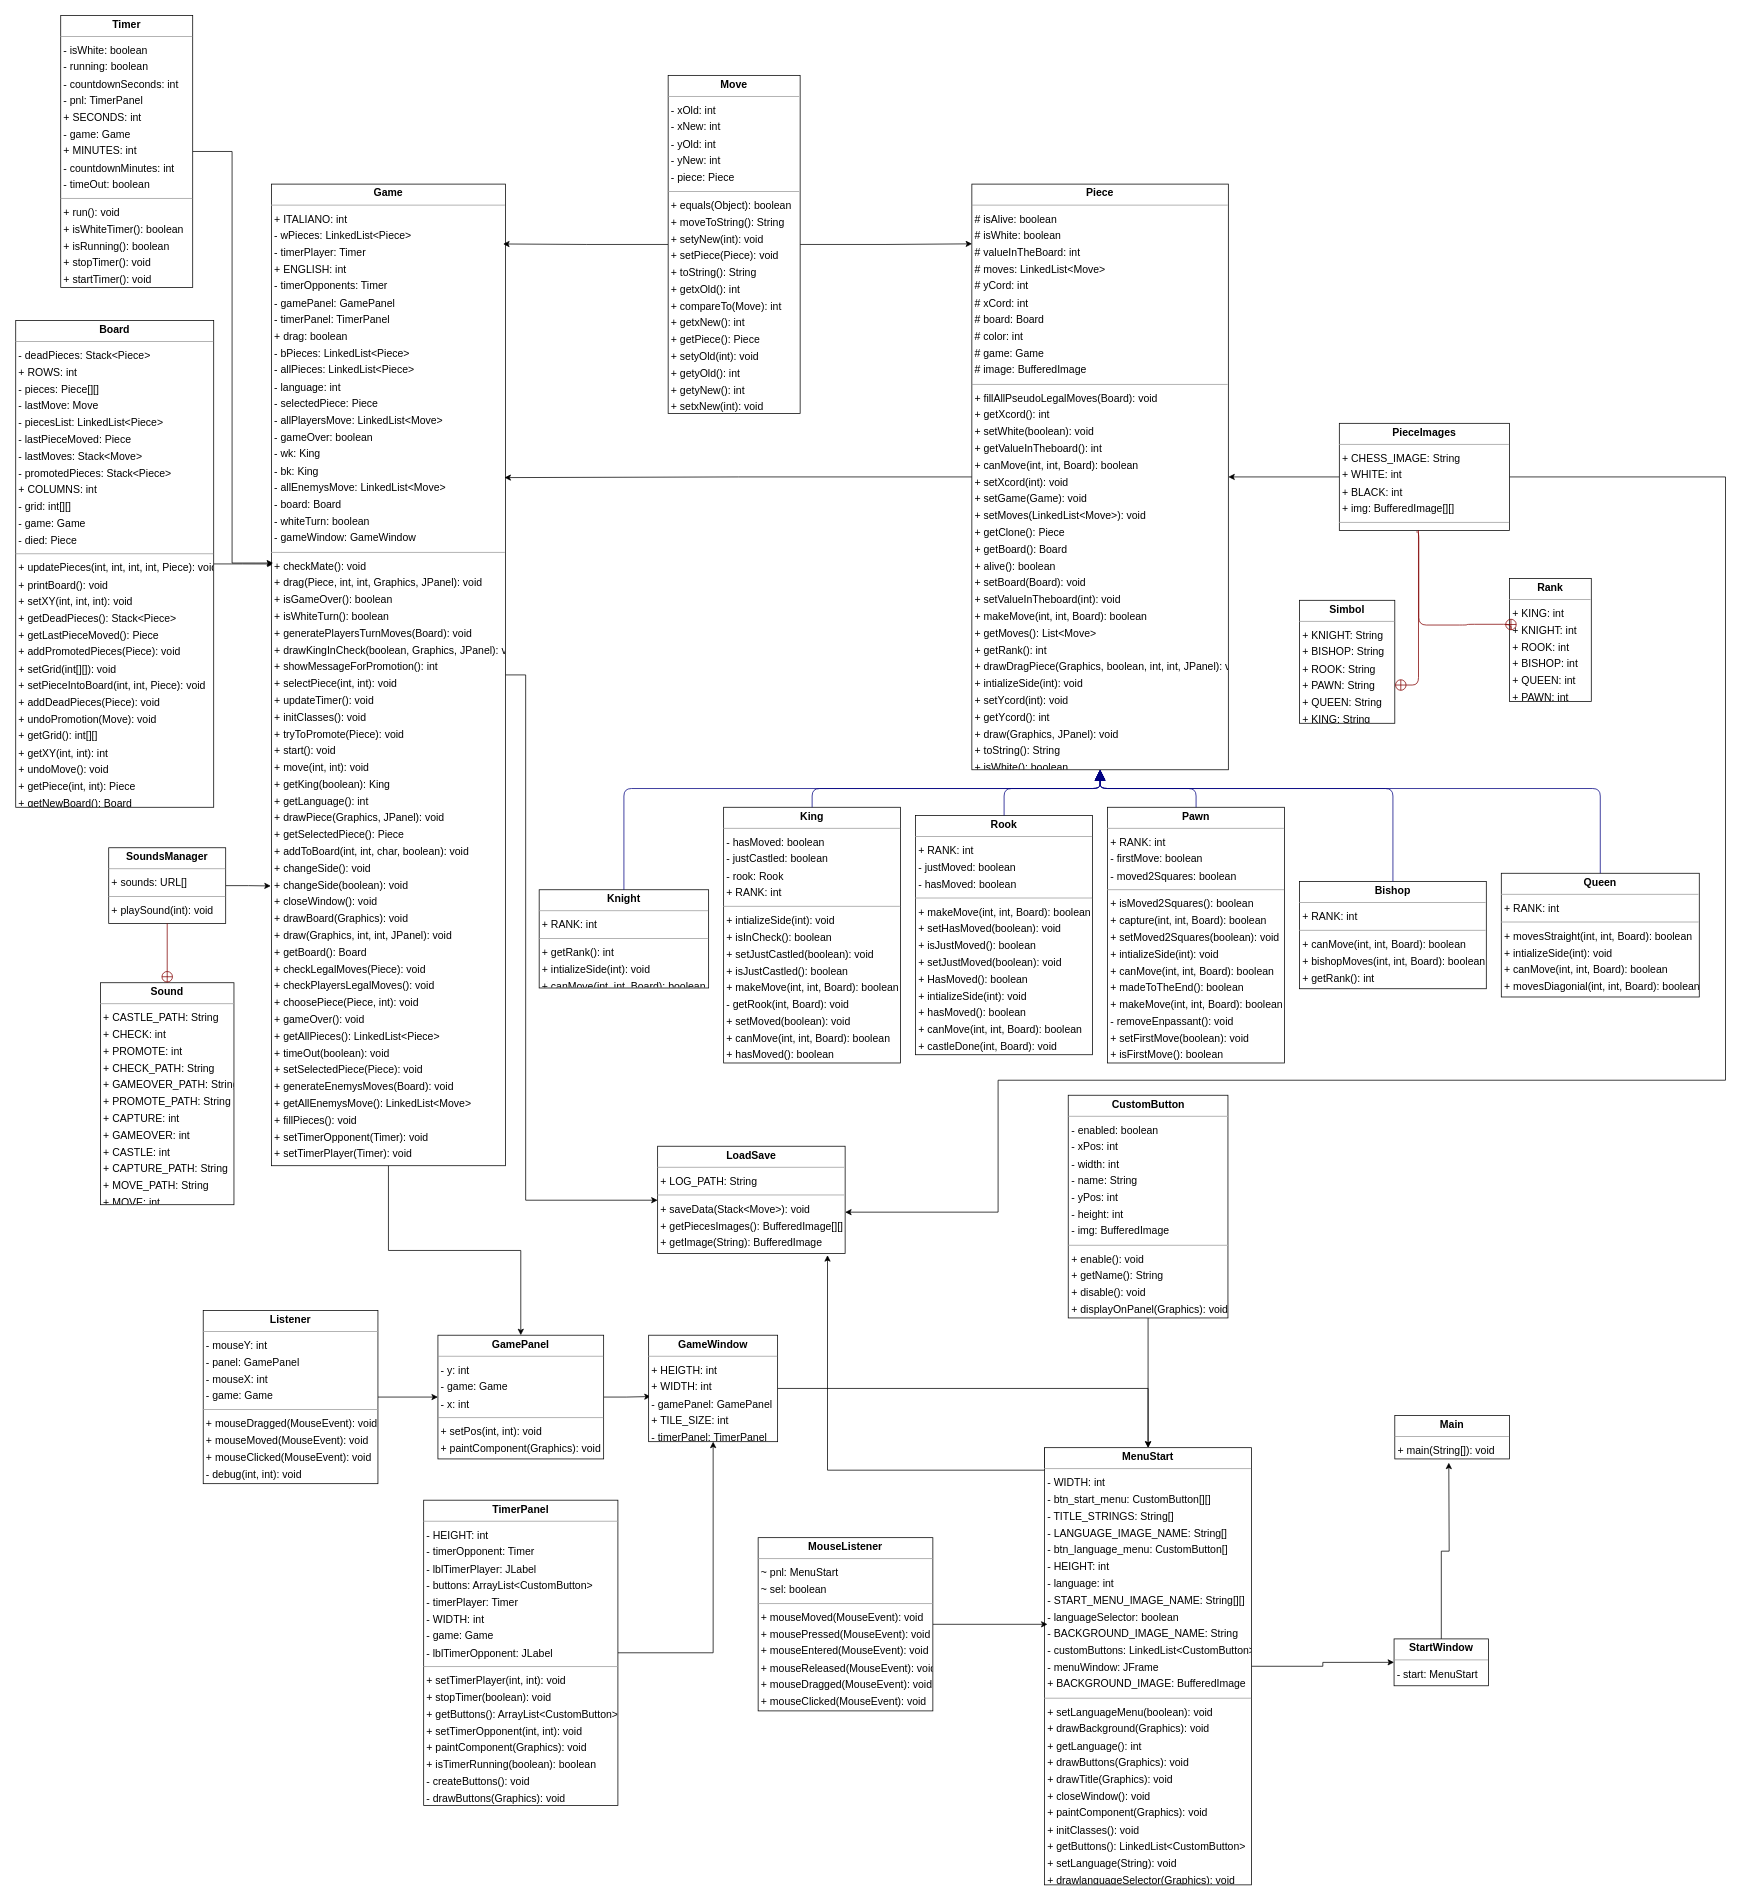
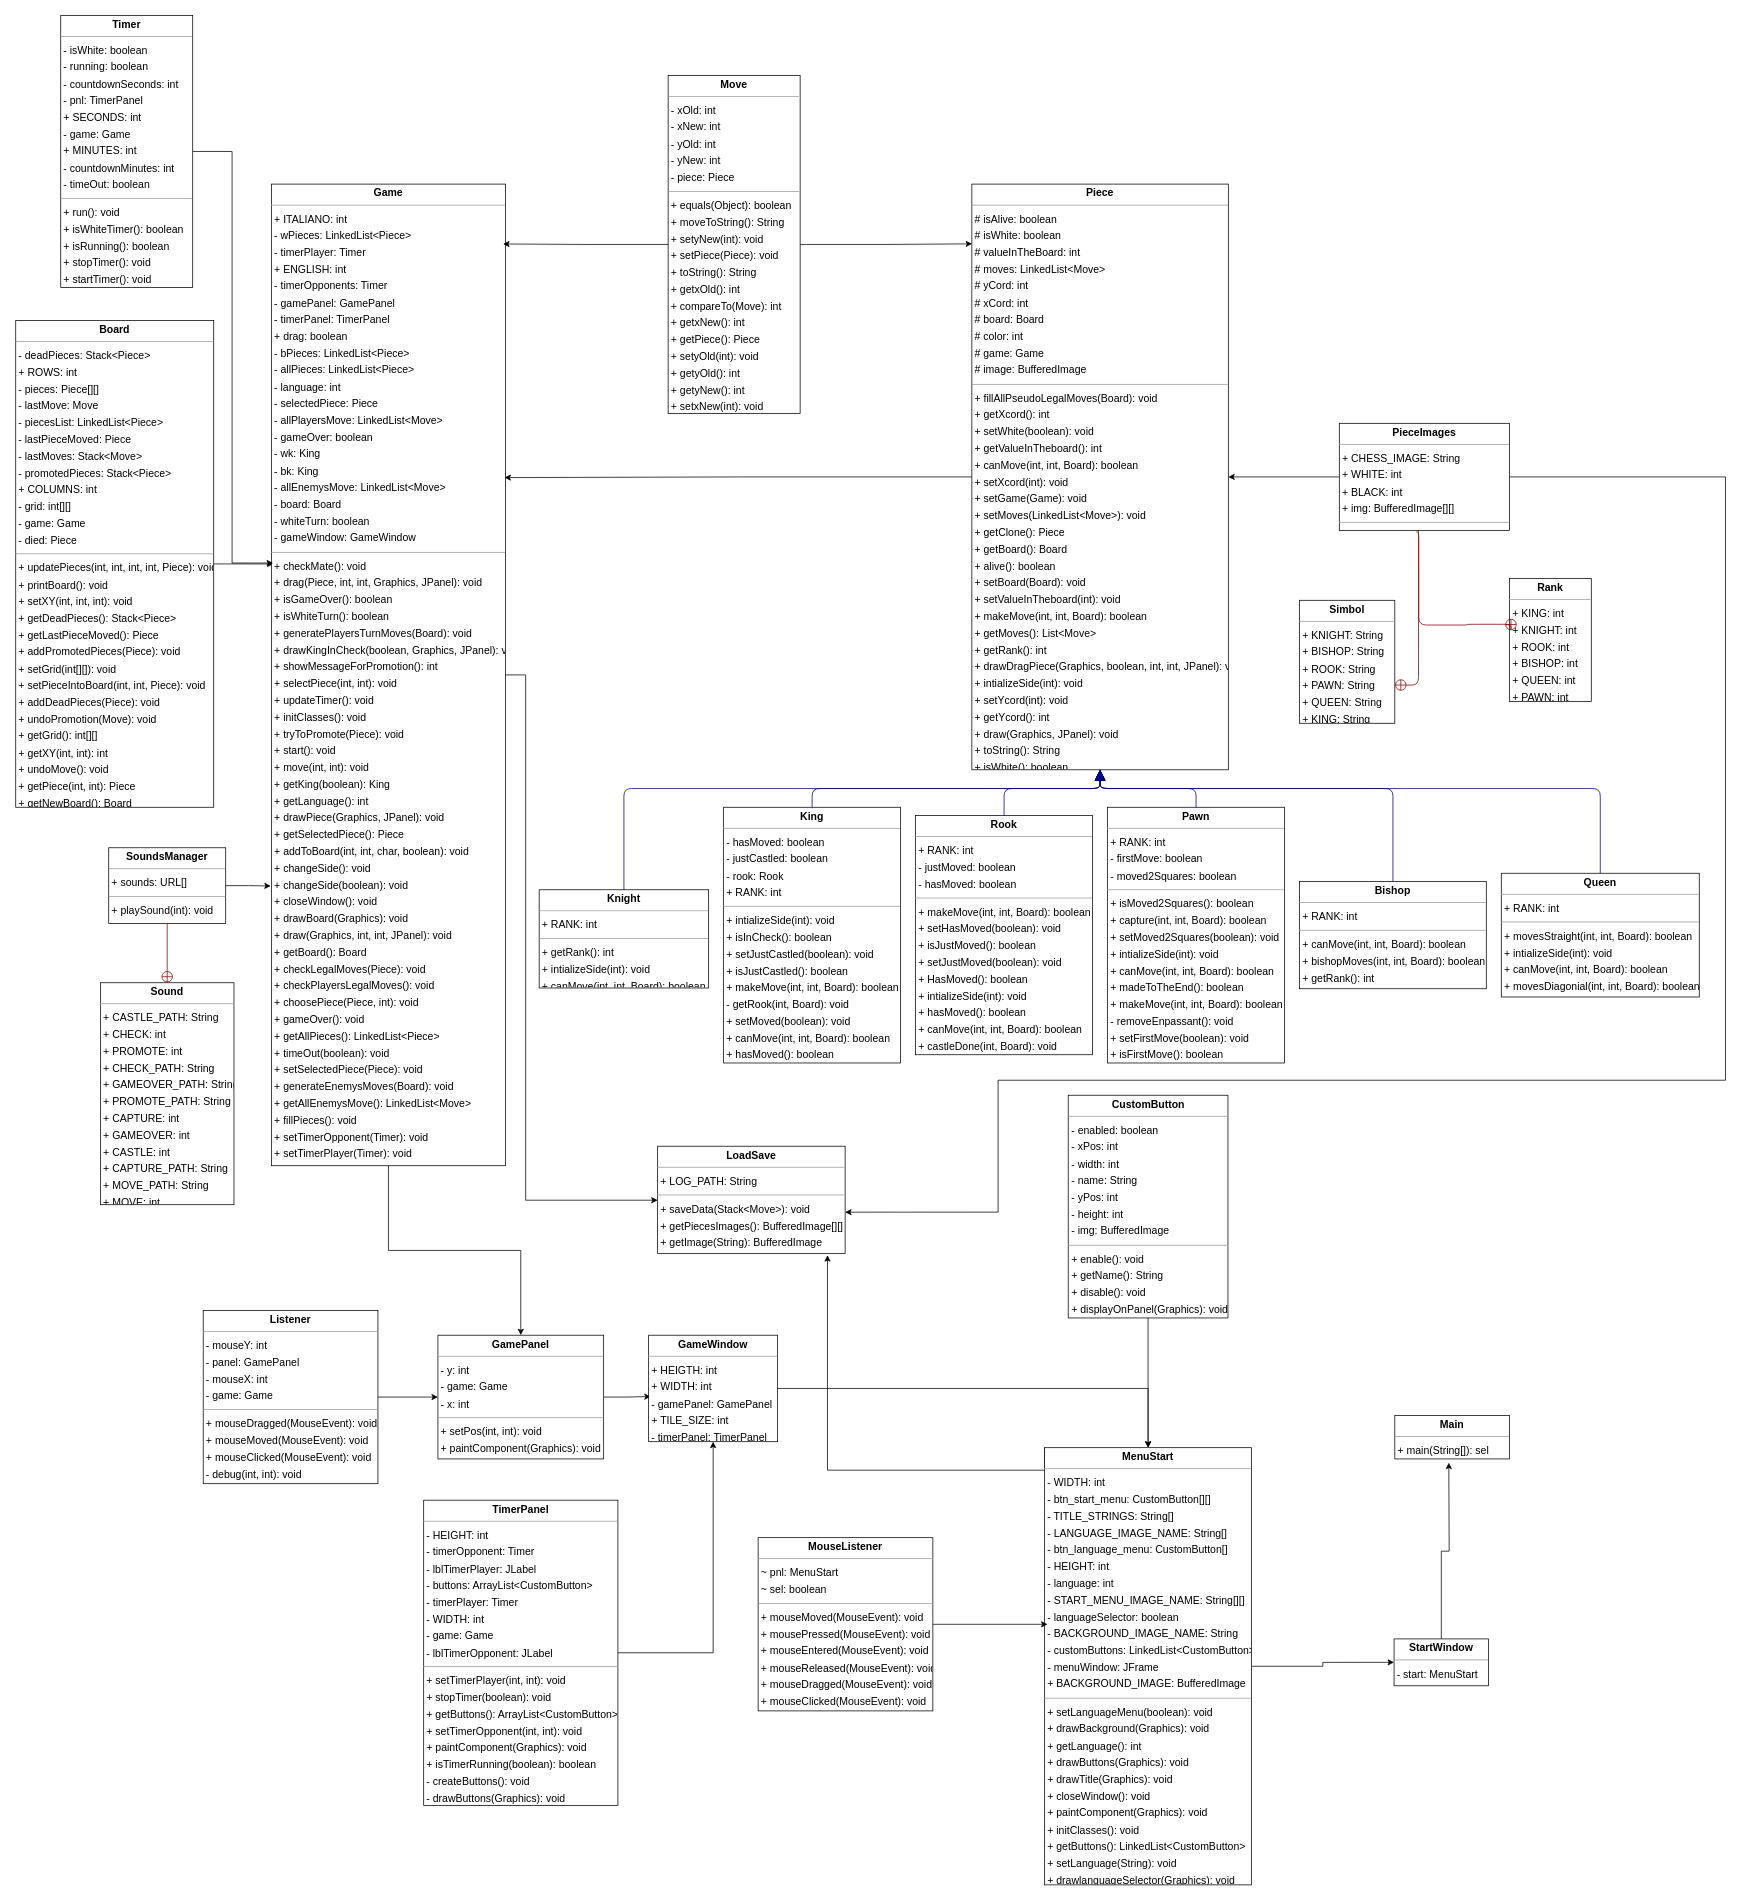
node "Main + main(String[]): void": label "Main + main(String[]): void" -> "Main + main(String[]): sel"
